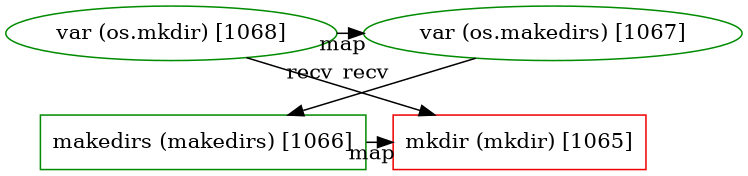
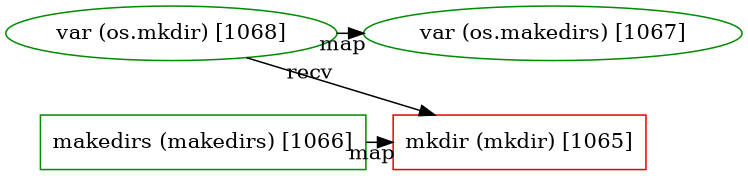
edge "var (os.makedirs) [1067]" -> "makedirs (makedirs) [1066]": removed, label "recv"
